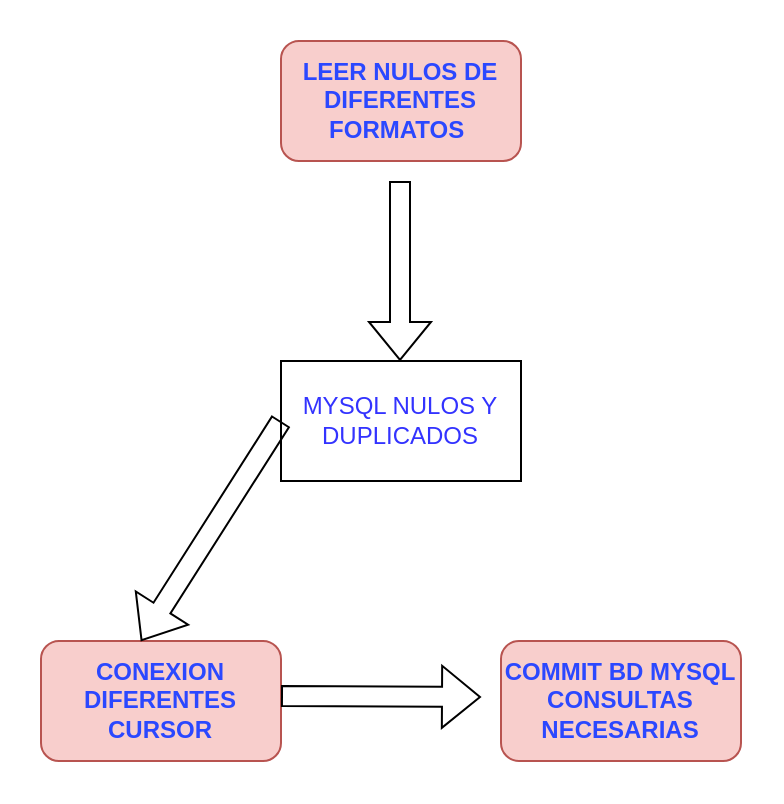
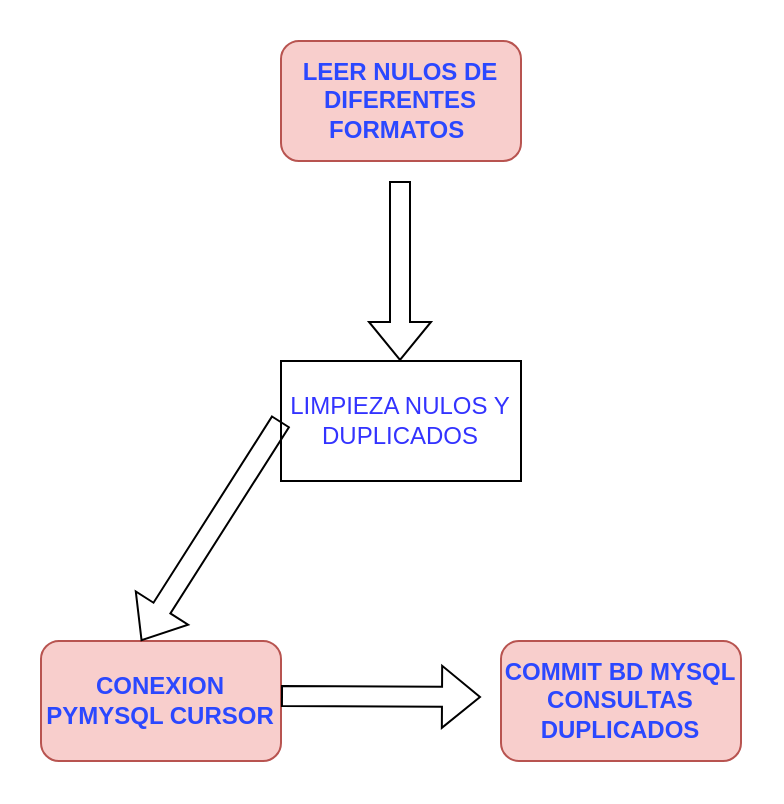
node "MYSQL NULOS Y DUPLICADOS": label "MYSQL NULOS Y DUPLICADOS" -> "LIMPIEZA NULOS Y DUPLICADOS"
node "CONEXION DIFERENTES CURSOR": label "CONEXION DIFERENTES CURSOR" -> "CONEXION PYMYSQL CURSOR"
node "COMMIT BD MYSQL CONSULTAS NECESARIAS": label "COMMIT BD MYSQL CONSULTAS NECESARIAS" -> "COMMIT BD MYSQL CONSULTAS DUPLICADOS"
